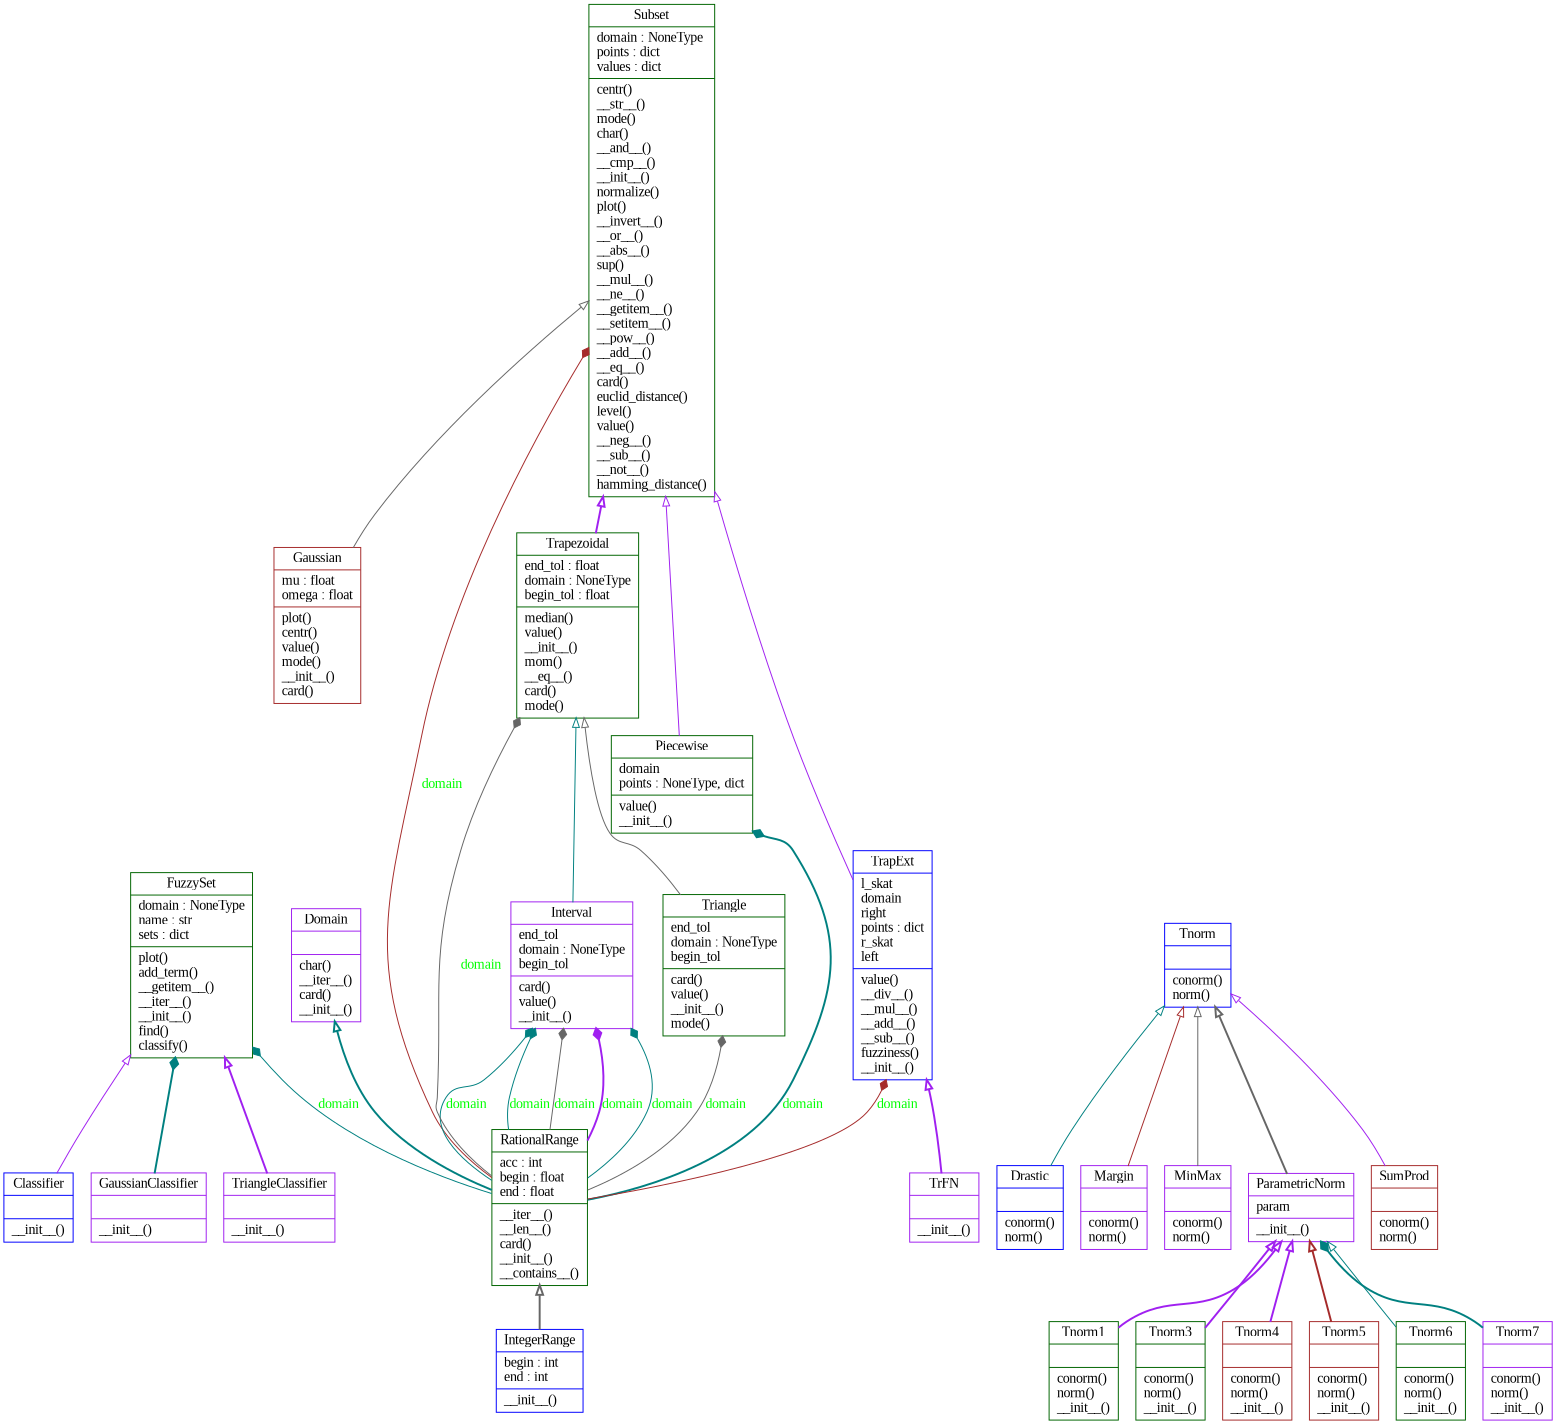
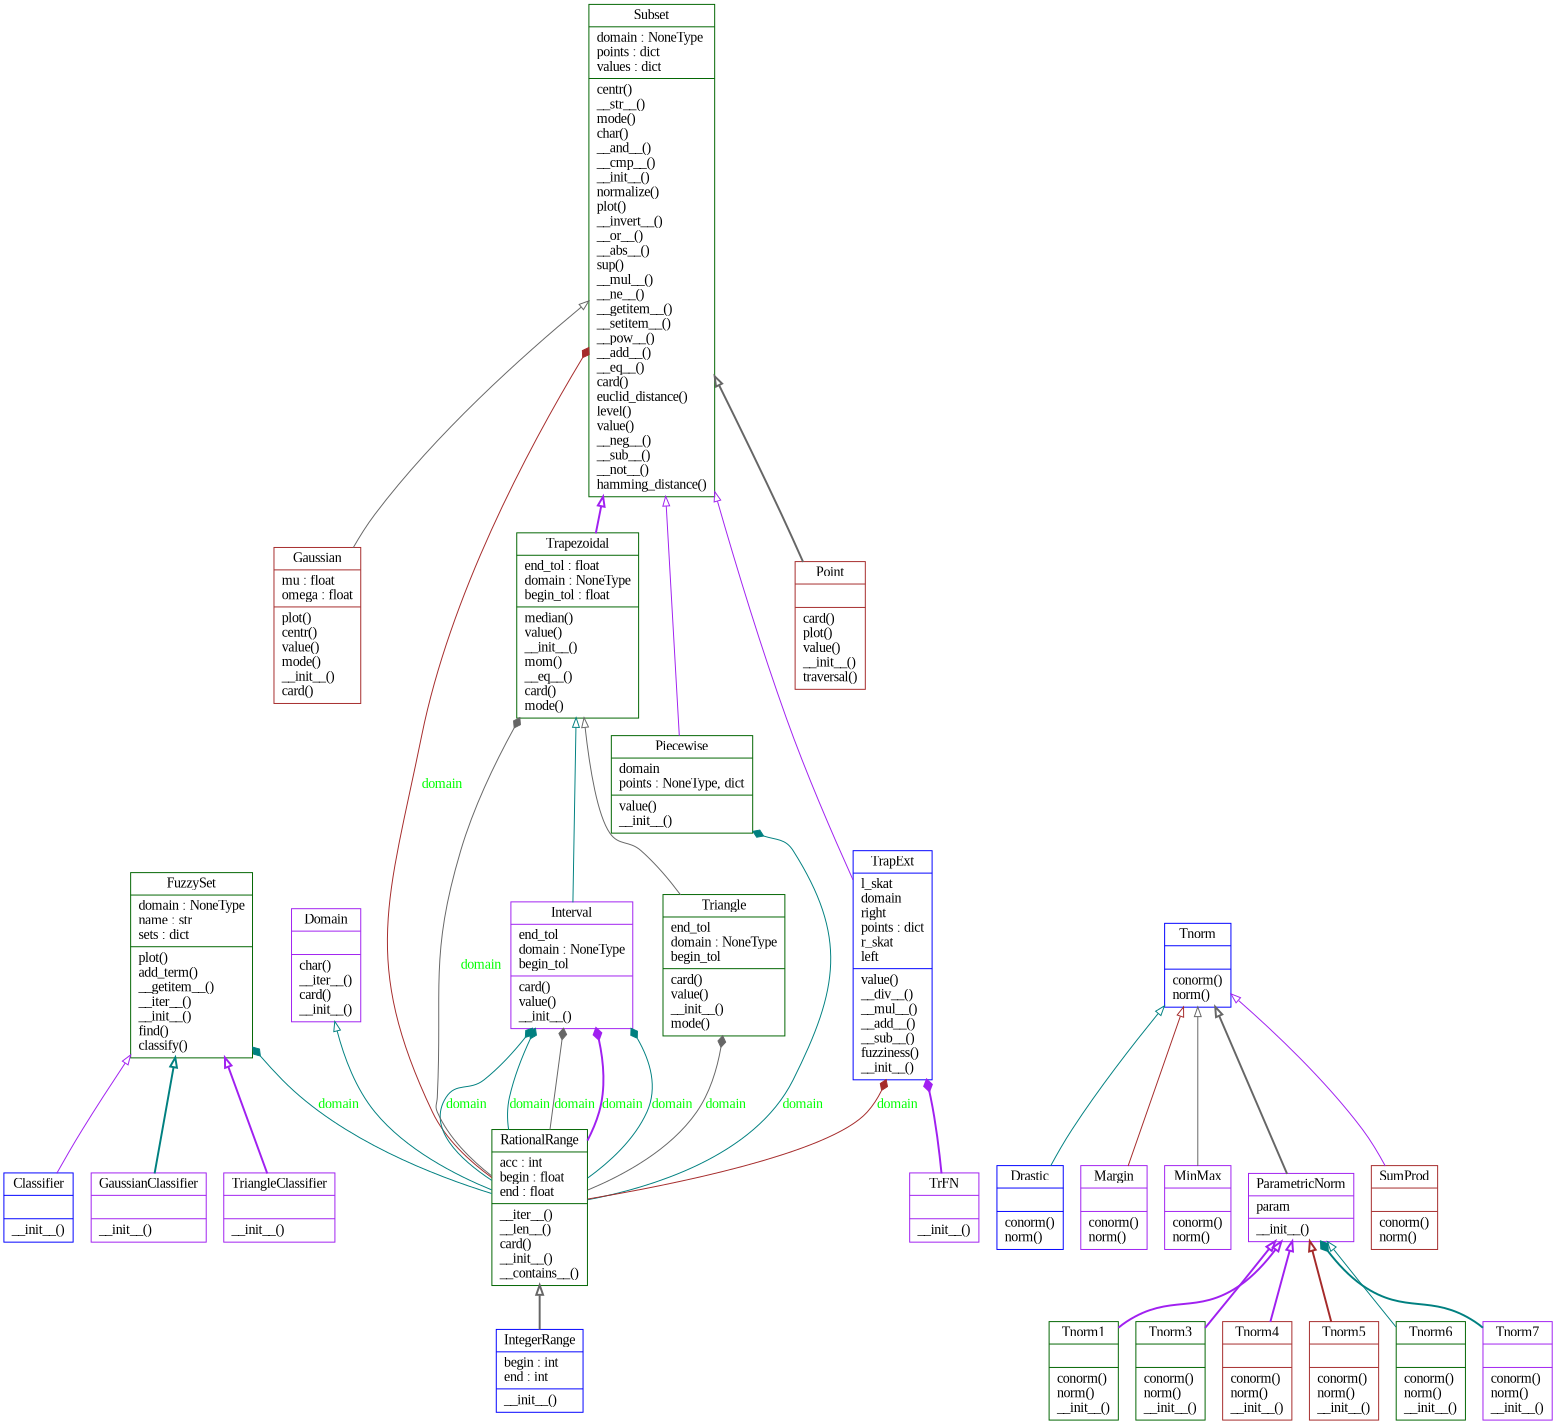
node "Point": added
edge "RationalRange" -> "Piecewise": style bold -> solid
edge "GaussianClassifier" -> "FuzzySet": arrowhead diamond -> empty
edge "RationalRange" -> "Domain": style bold -> solid
edge "TrFN" -> "TrapExt": arrowhead empty -> diamond
